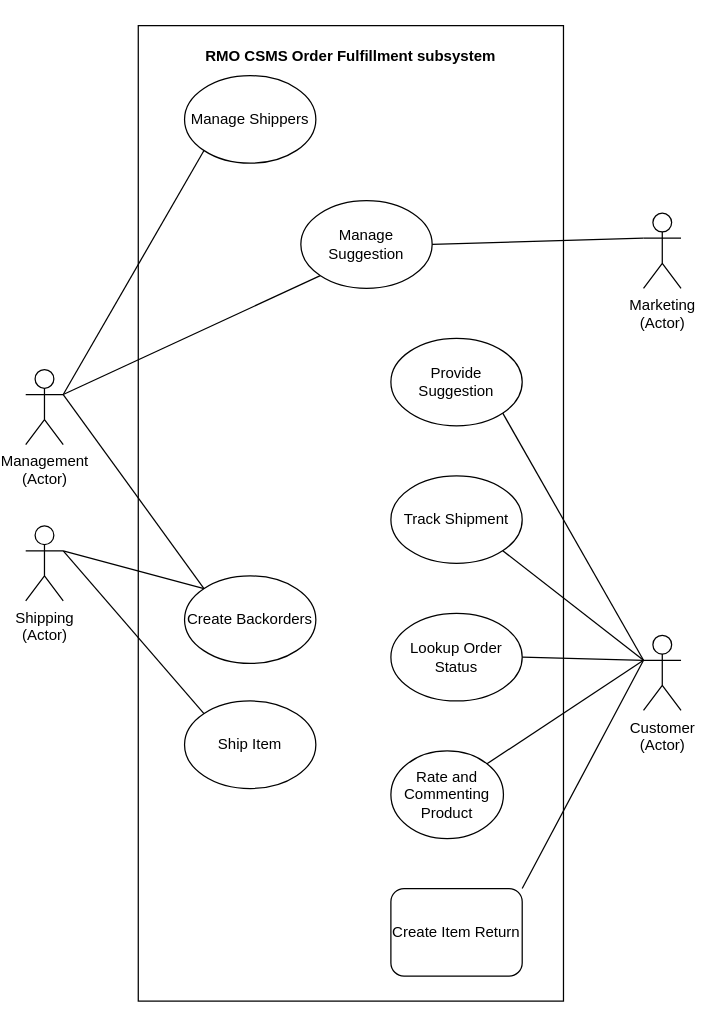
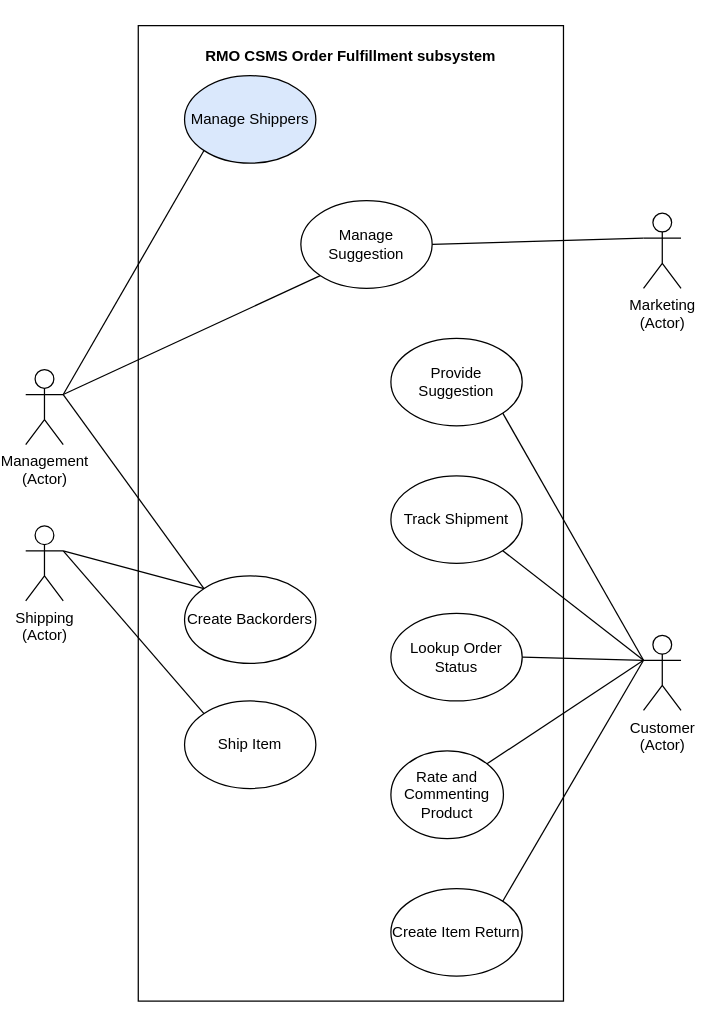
node "Manage Shippers": fillcolor #ffffff -> #dae8fc
node "Create Item Return": shape rounded rectangle -> ellipse
